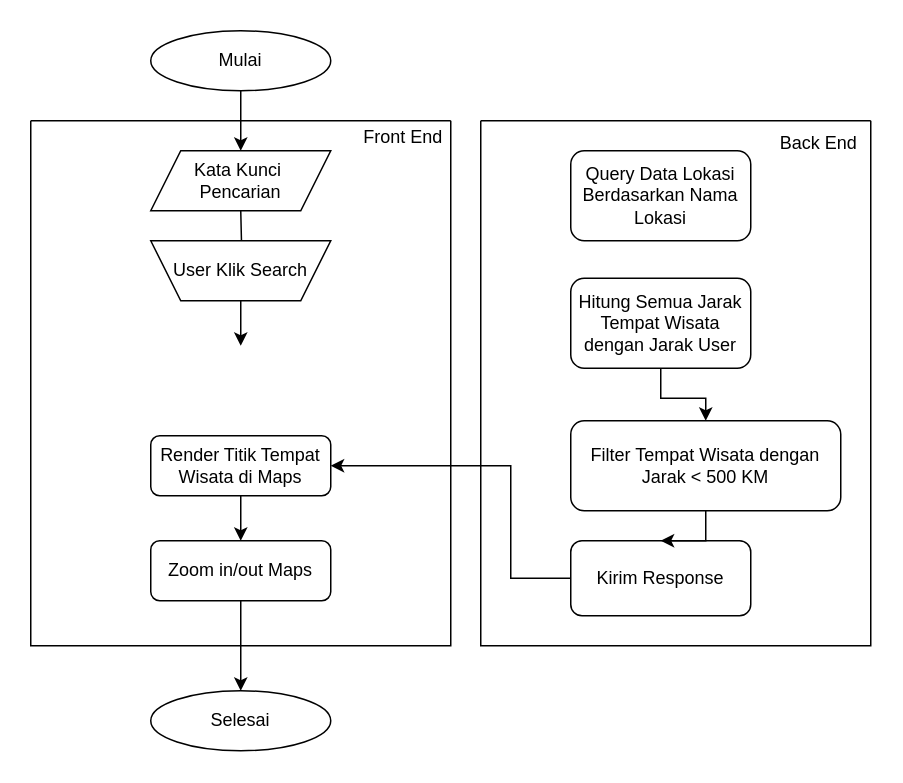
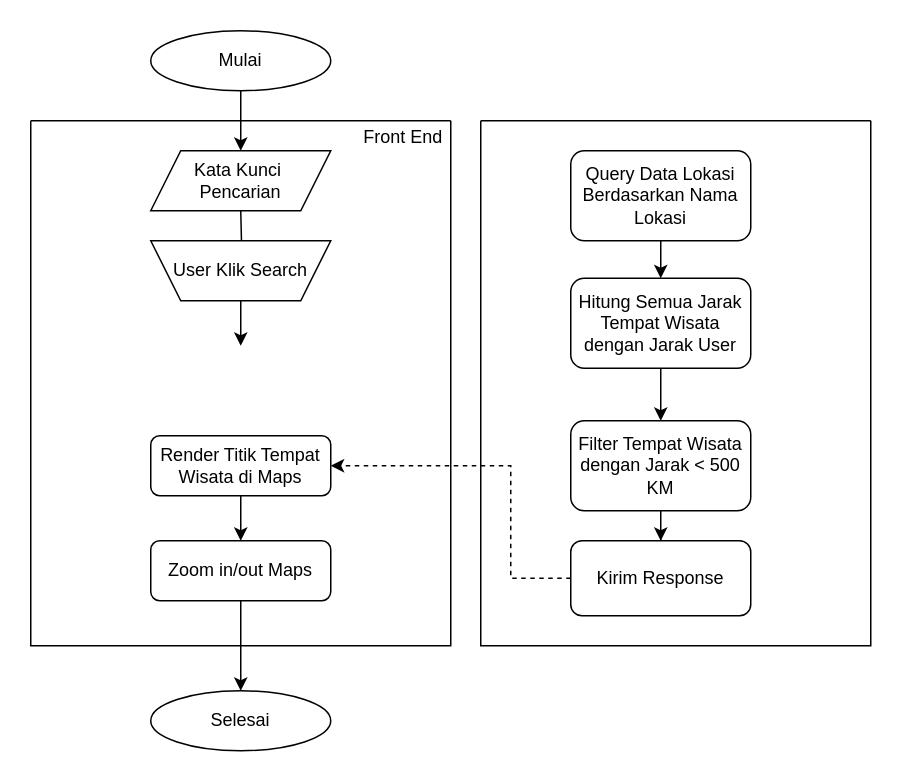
node "Back End": removed
edge "Query Data Lokasi Berdasarkan Nama Lokasi" -> "Hitung Semua Jarak Tempat Wisata dengan Jarak User": added
edge "Kirim Response" -> "Render Titik Tempat Wisata di Maps": style solid -> dashed
node "Filter Tempat Wisata dengan Jarak < 500 KM": size 270x90 -> 180x90
